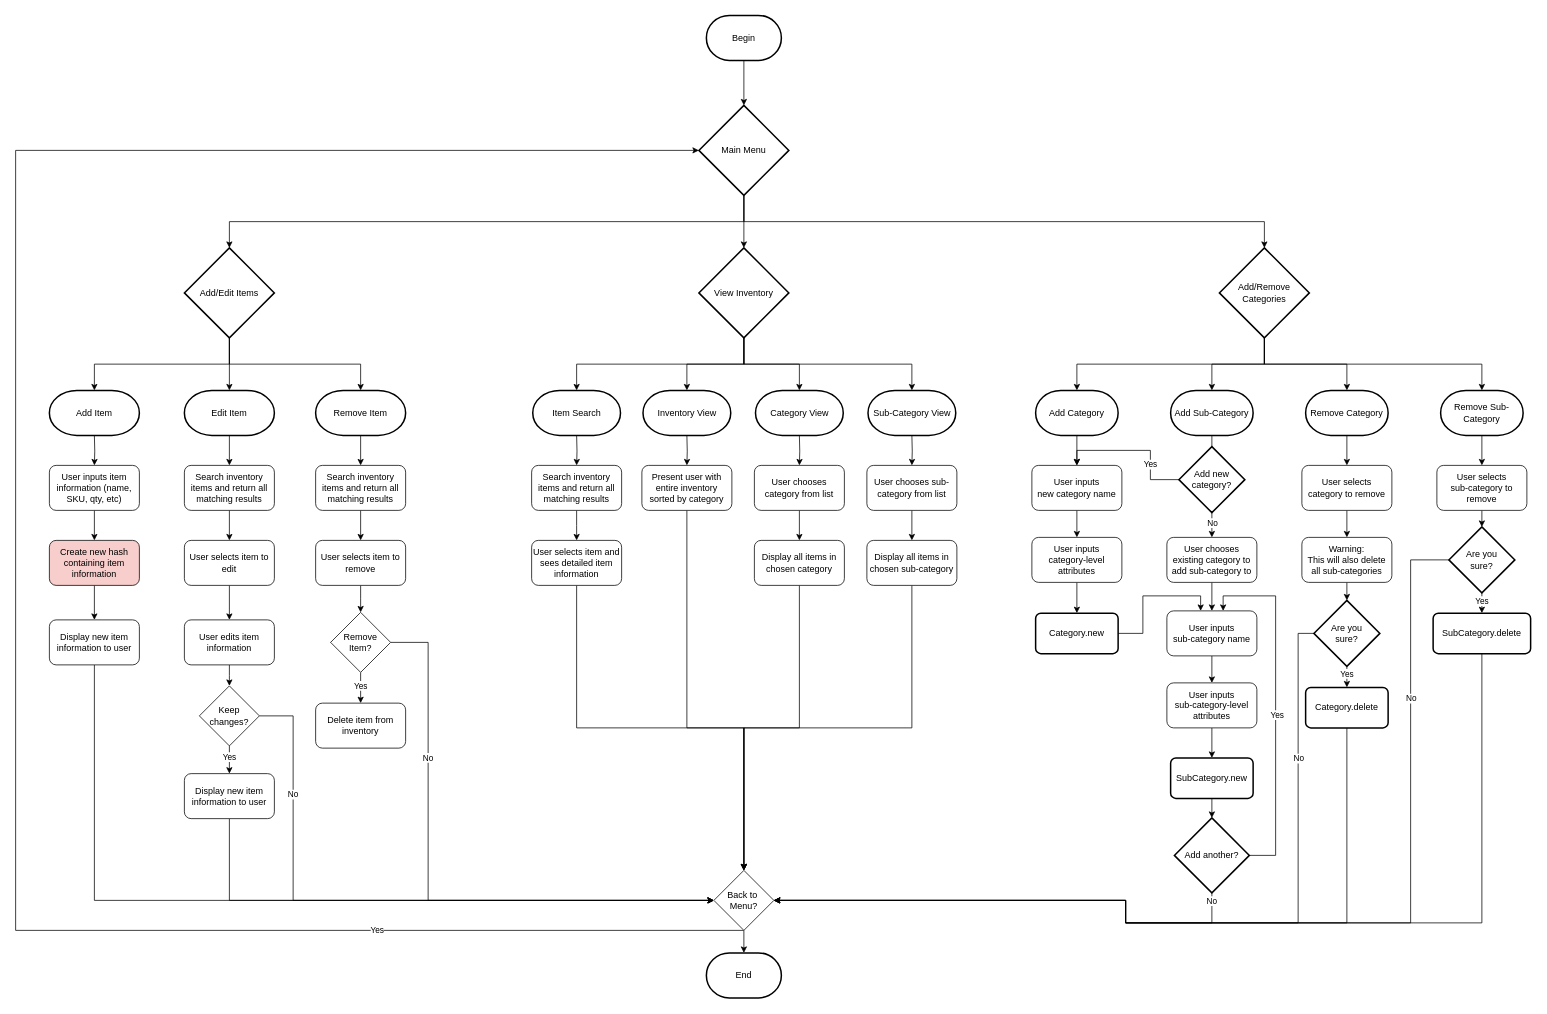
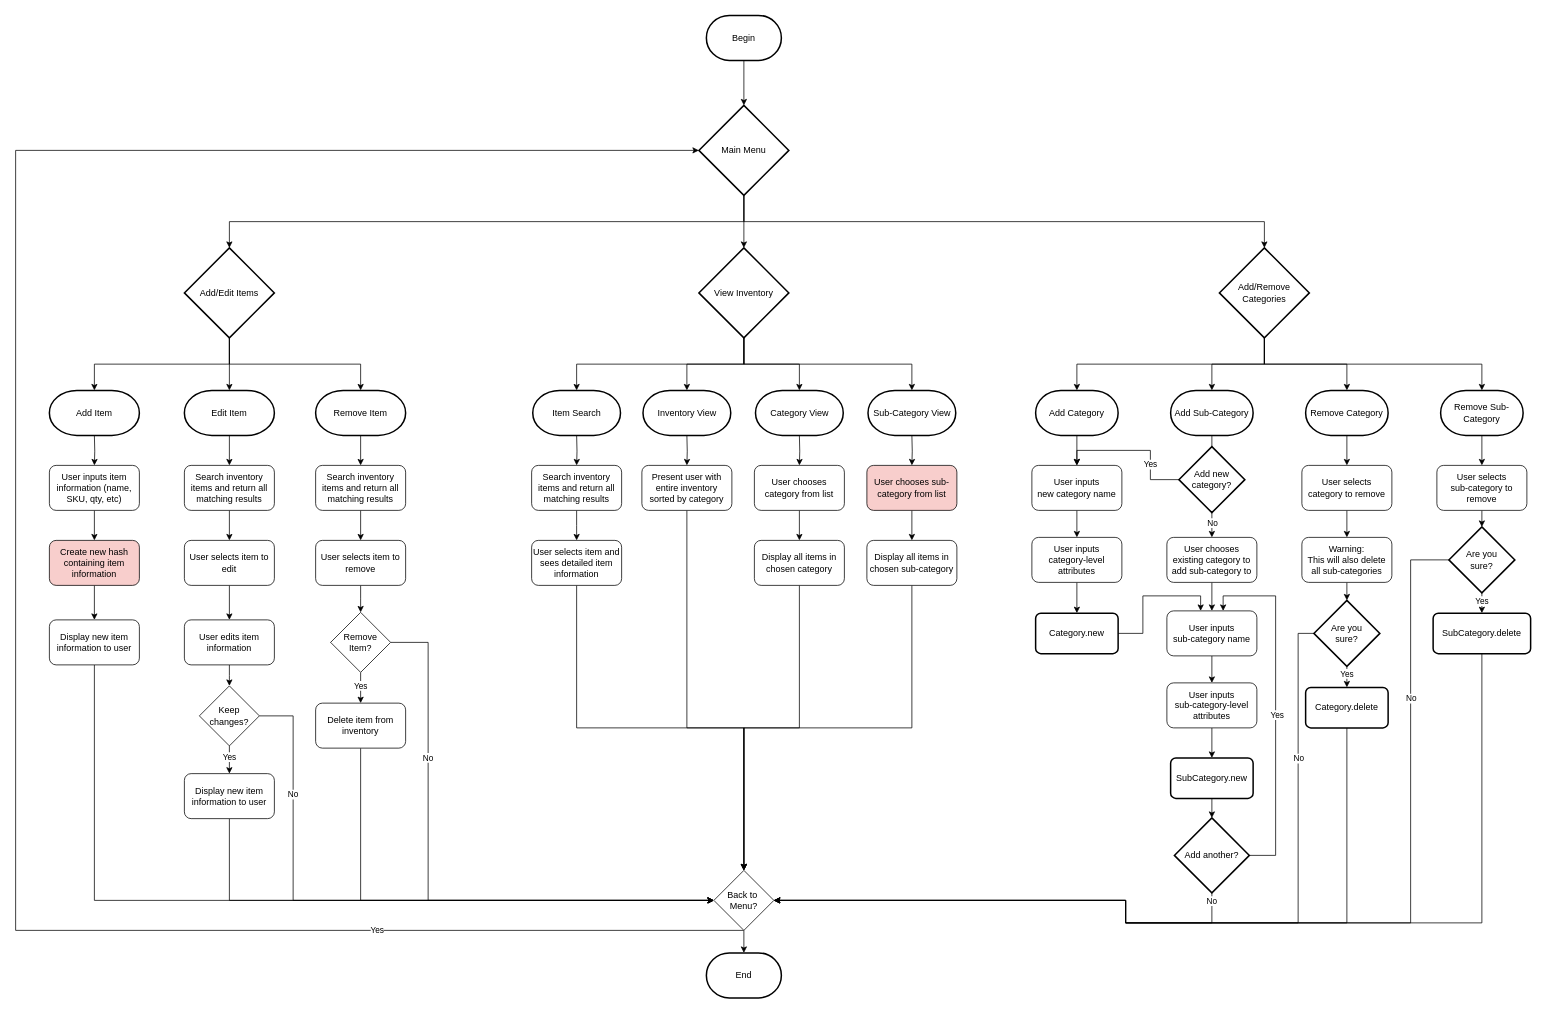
node "User chooses sub-category from list": fillcolor #ffffff -> #f8cecc
edge "Delete item from inventory" -> "Back to Menu?": added
